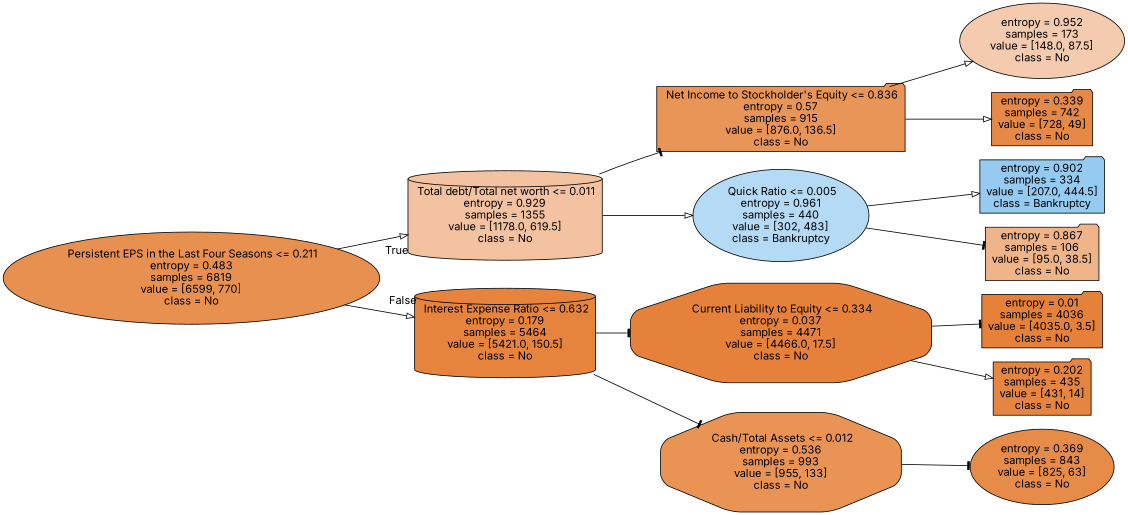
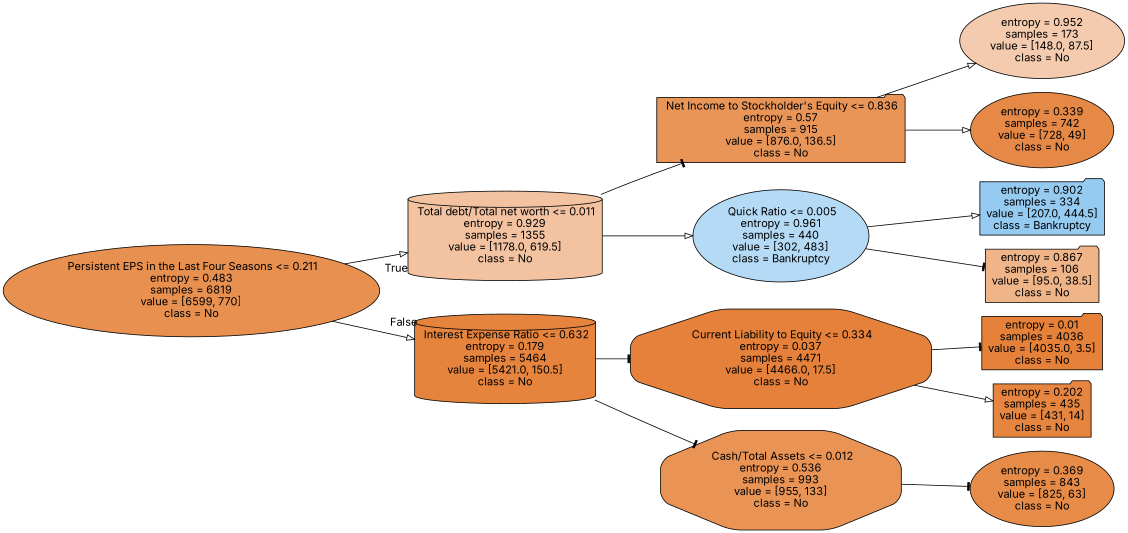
node "entropy = 0.339 samples = 742 value = [728, 49] class = No": shape folder -> ellipse
